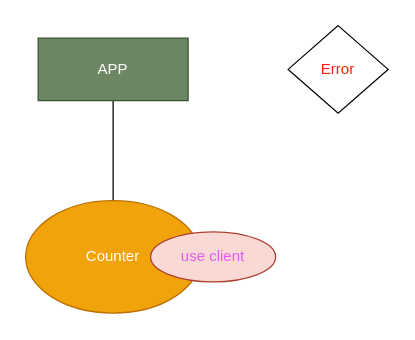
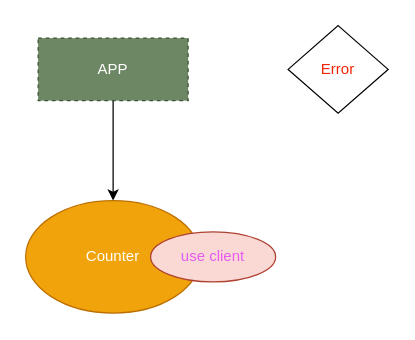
node "APP": style solid -> dashed
edge "APP" -- "Counter": arrowhead none -> classic
